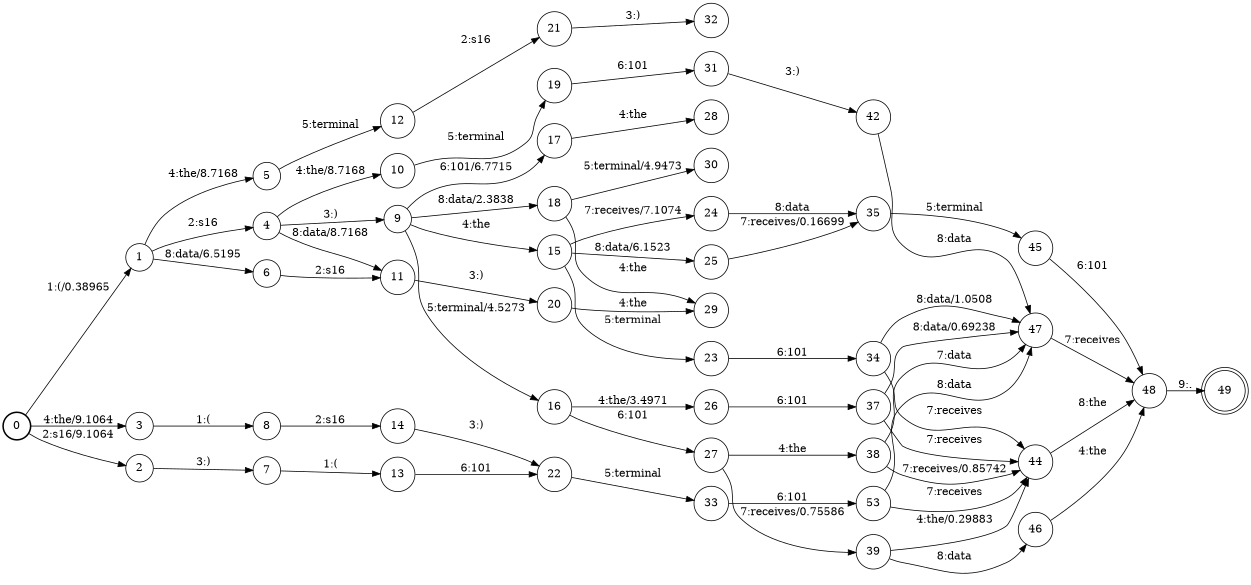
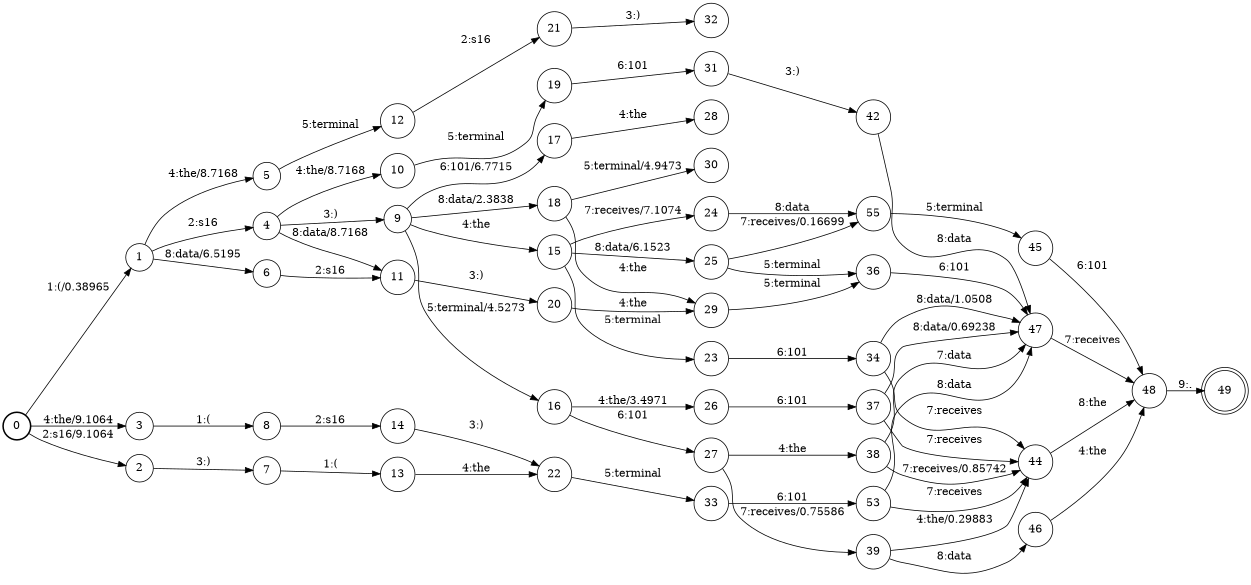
node "35": label "35" -> "55"
node "36": added
edge "13" -> "22": label "6:101" -> "4:the"
